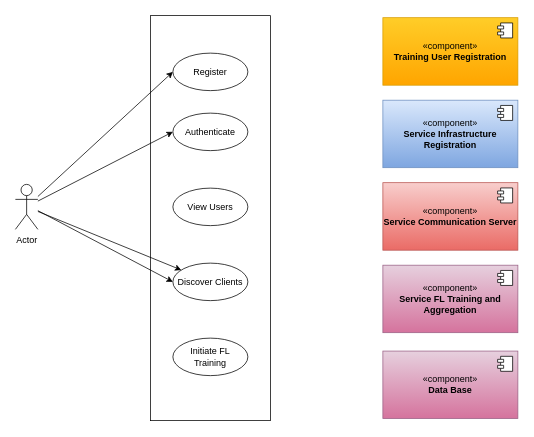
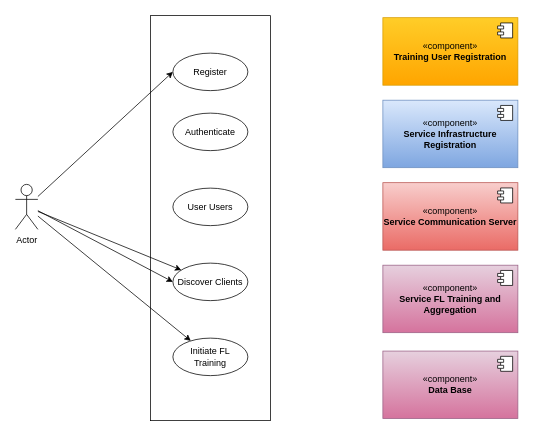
edge "Actor" -> "Authenticate": now "Actor" -> "Initiate FL Training"
node "View Users": label "View Users" -> "User Users"
